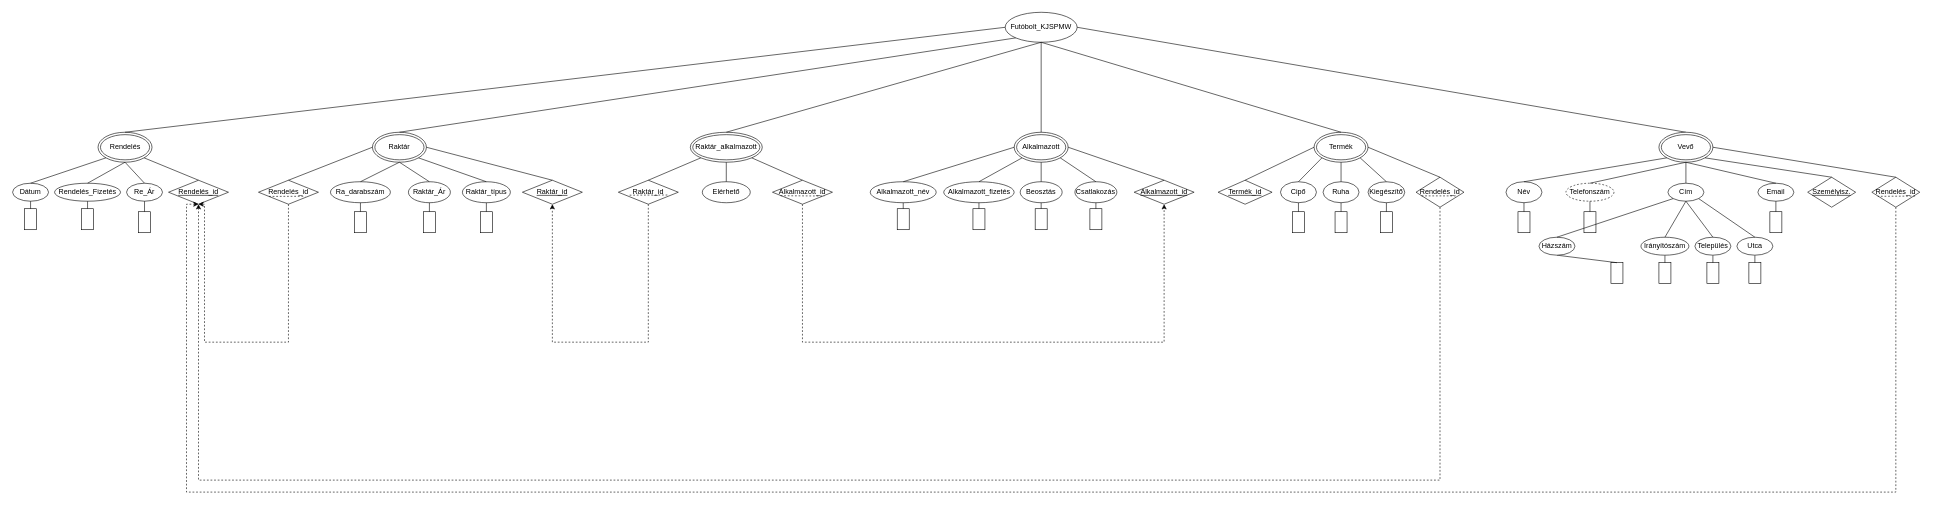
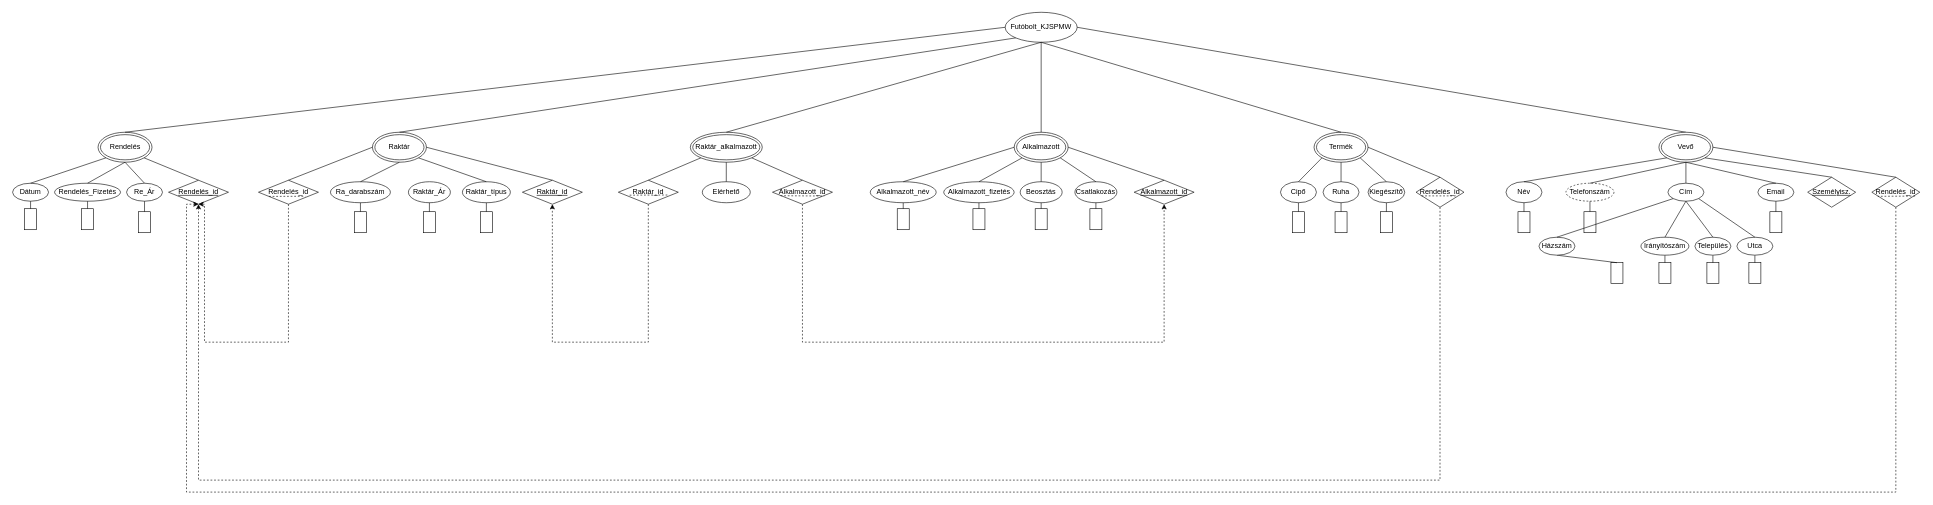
edge "Termék" -- "Termék_id": removed
edge "Raktár" -- "Raktár_Ár": removed
node "Termék_id": removed
